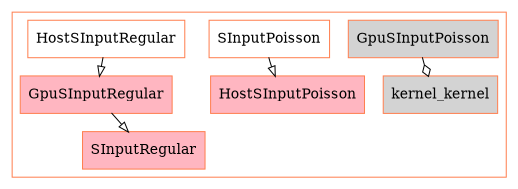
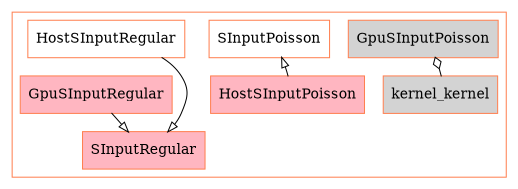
edge "GpuSInputPoisson" -> "kernel_kernel": reversed
edge "HostSInputRegular" -> "GpuSInputRegular": now "HostSInputRegular" -> "SInputRegular"
edge "SInputPoisson" -> "HostSInputPoisson": reversed
